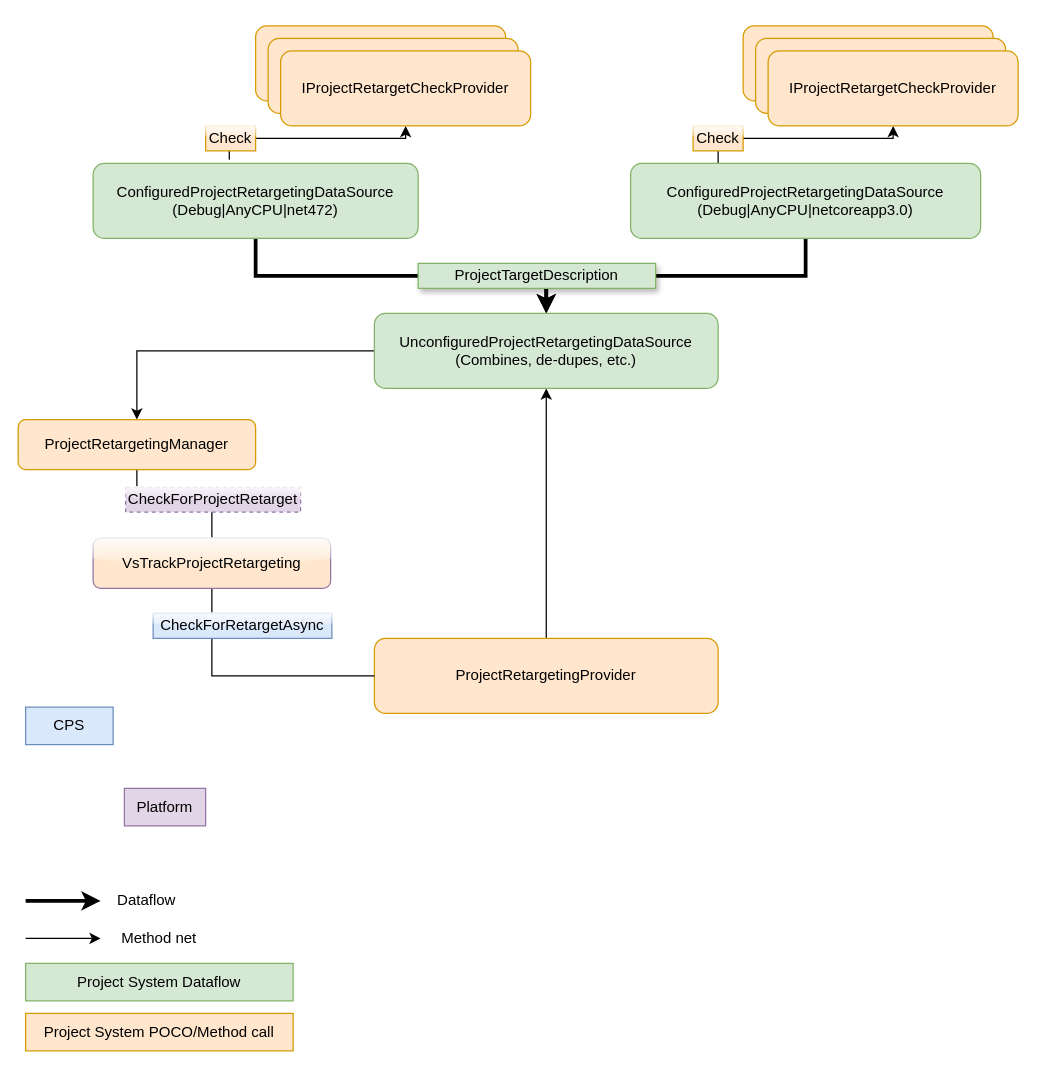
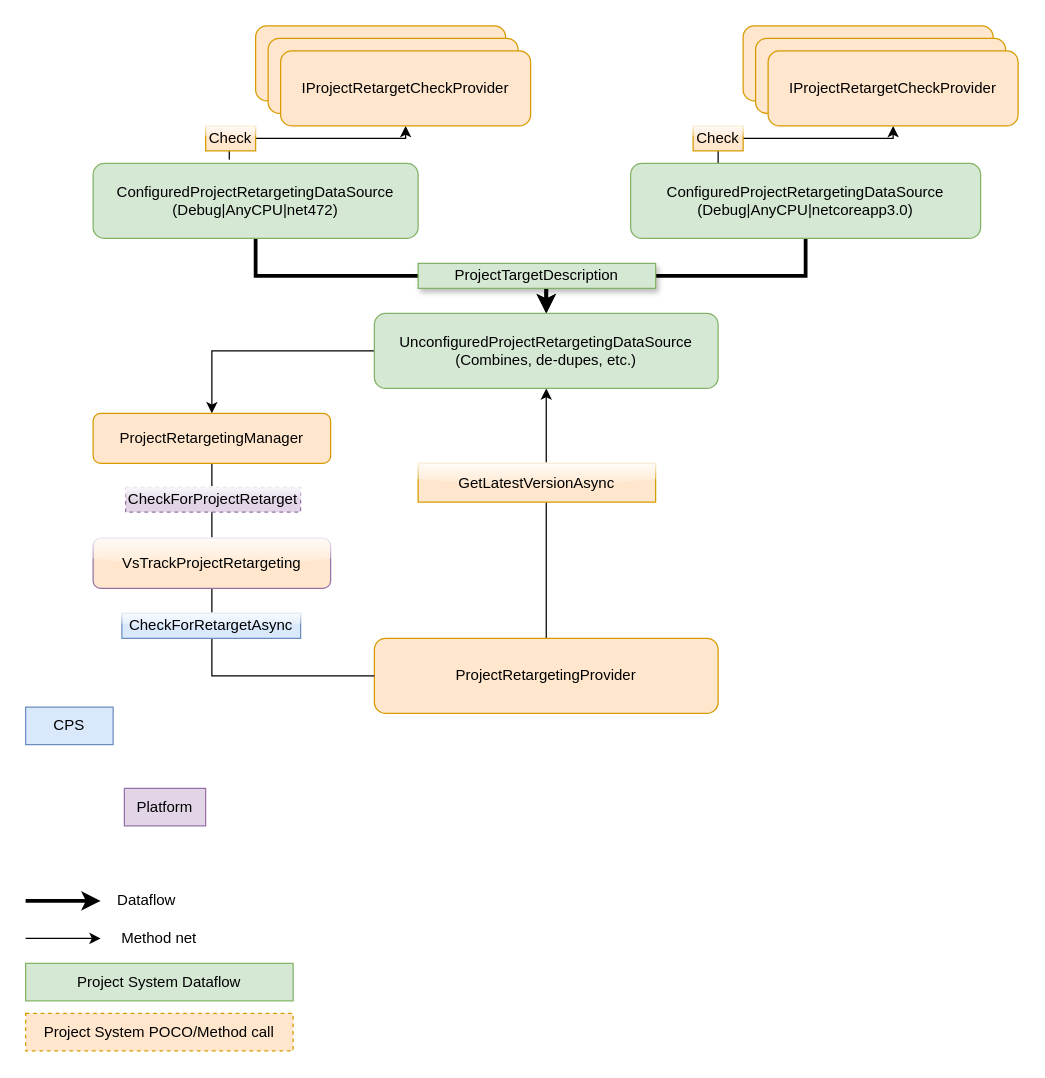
node "ProjectRetargetingManager": moved (137, 444) -> (212, 438)
node "GetLatestVersionAsync": added
node "CheckForRetargetAsync": moved (243, 626) -> (211, 626)
node "Project System POCO/Method call": style solid -> dashed
